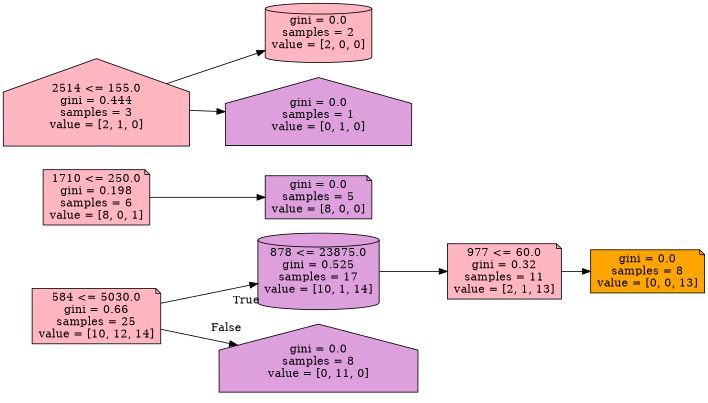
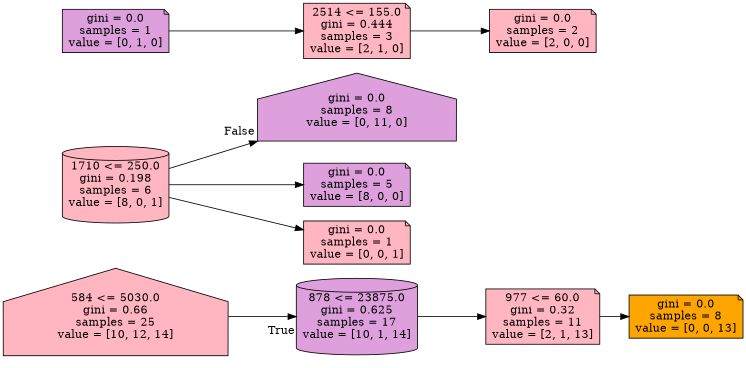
node "gini = 0.0 samples = 2 value = [2, 0, 0]": shape cylinder -> note
node "2514 <= 155.0 gini = 0.444 samples = 3 value = [2, 1, 0]": shape house -> note
edge "2514 <= 155.0 gini = 0.444 samples = 3 value = [2, 1, 0]" -> "gini = 0.0 samples = 1 value = [0, 1, 0]": reversed
node "gini = 0.0 samples = 1 value = [0, 1, 0]": shape house -> note
node "1710 <= 250.0 gini = 0.198 samples = 6 value = [8, 0, 1]": shape note -> cylinder
node "gini = 0.0 samples = 1 value = [0, 0, 1]": added
node "878 <= 23875.0 gini = 0.525 samples = 17 value = [10, 1, 14]": label "878 <= 23875.0 gini = 0.525 samples = 17 value = [10, 1, 14]" -> "878 <= 23875.0 gini = 0.625 samples = 17 value = [10, 1, 14]"
node "584 <= 5030.0 gini = 0.66 samples = 25 value = [10, 12, 14]": shape note -> house
edge "584 <= 5030.0 gini = 0.66 samples = 25 value = [10, 12, 14]" -> "gini = 0.0 samples = 8 value = [0, 11, 0]": now "1710 <= 250.0 gini = 0.198 samples = 6 value = [8, 0, 1]" -> "gini = 0.0 samples = 8 value = [0, 11, 0]"
